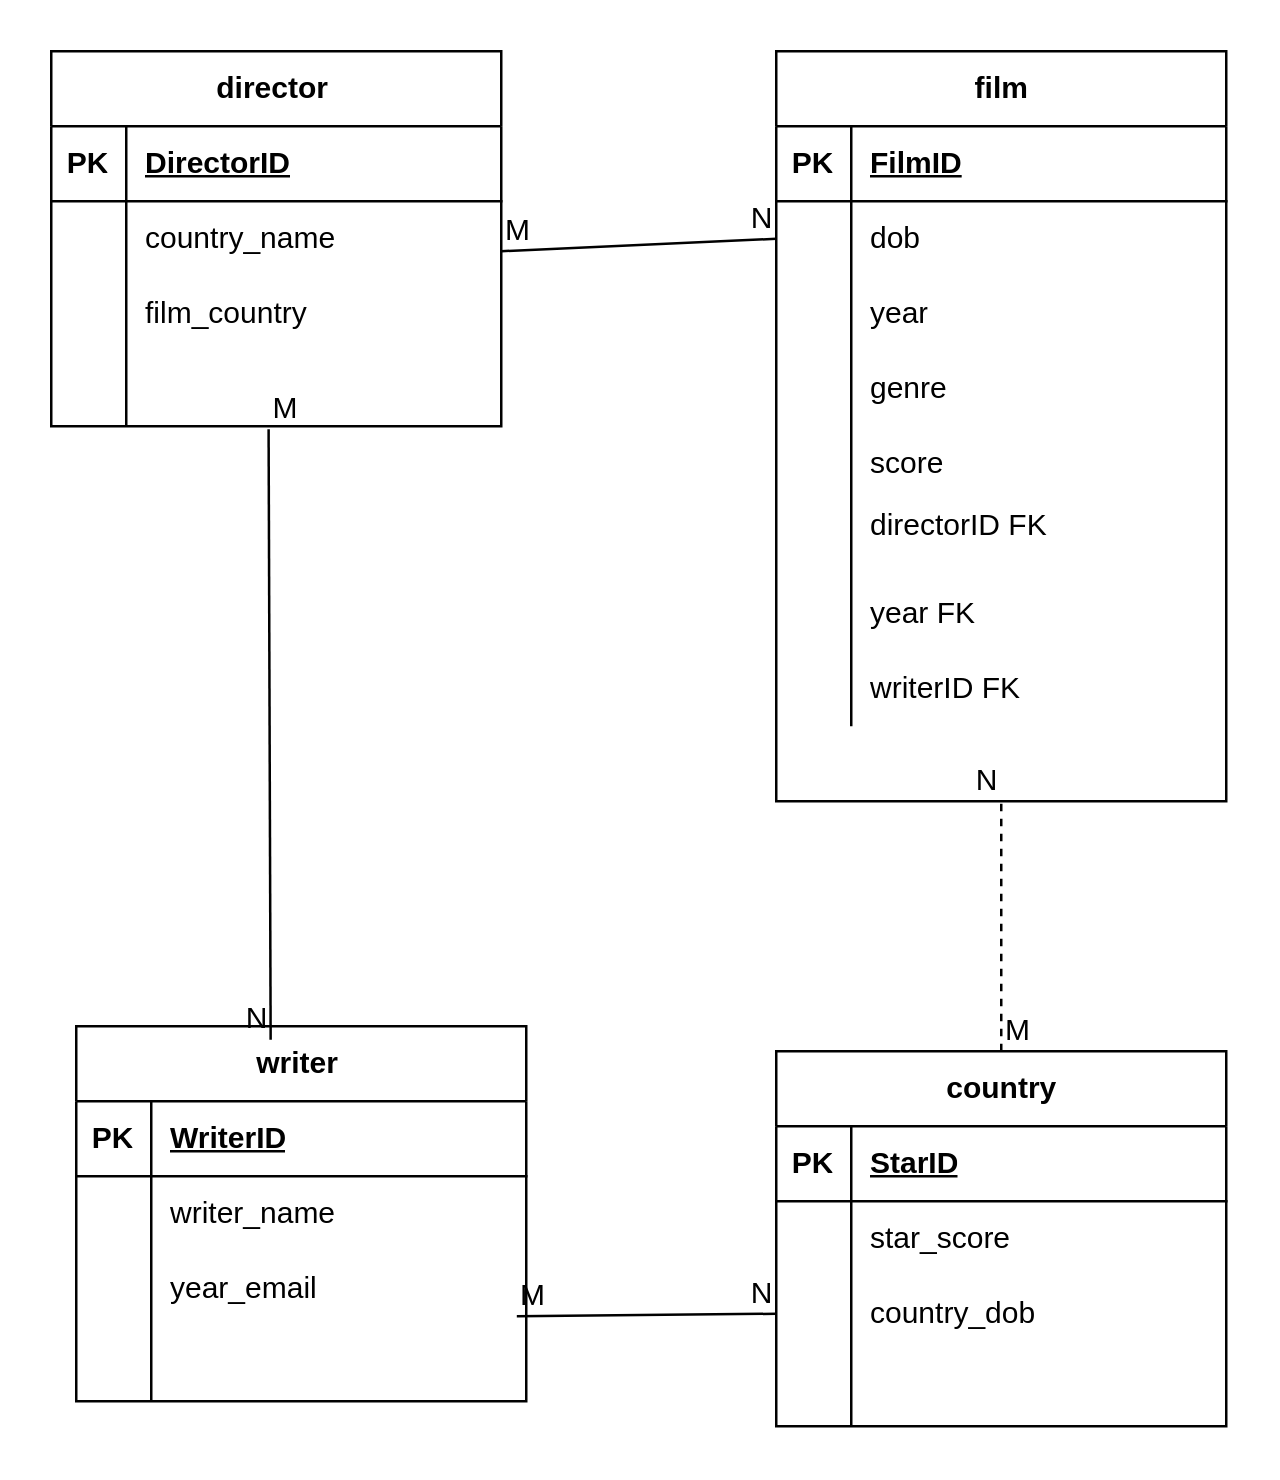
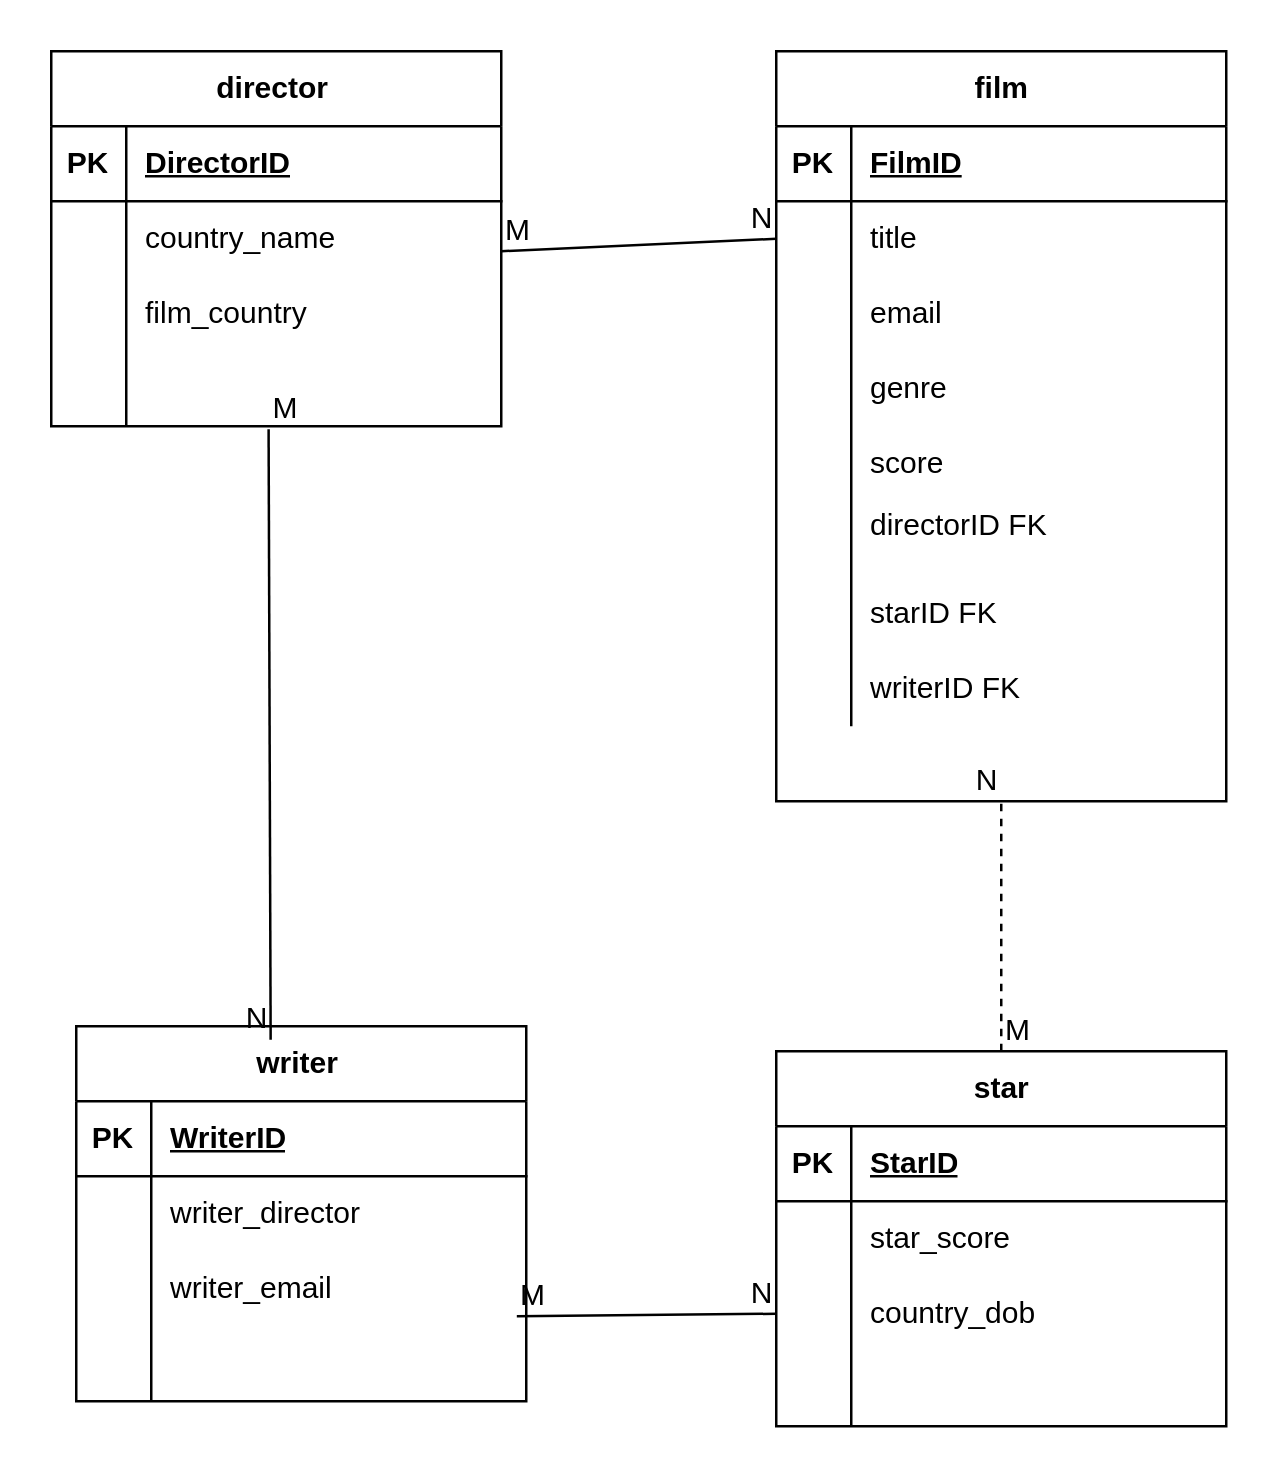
node "dob": label "dob" -> "title"
node "year": label "year" -> "email"
node "year FK": label "year FK" -> "starID FK"
node "country": label "country" -> "star"
node "writer_name": label "writer_name" -> "writer_director"
node "year_email": label "year_email" -> "writer_email"
